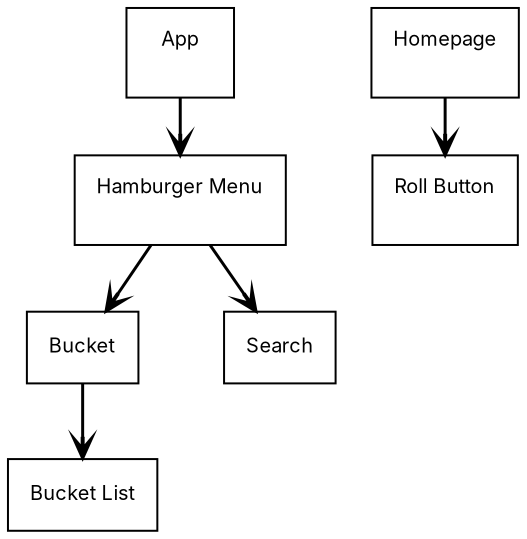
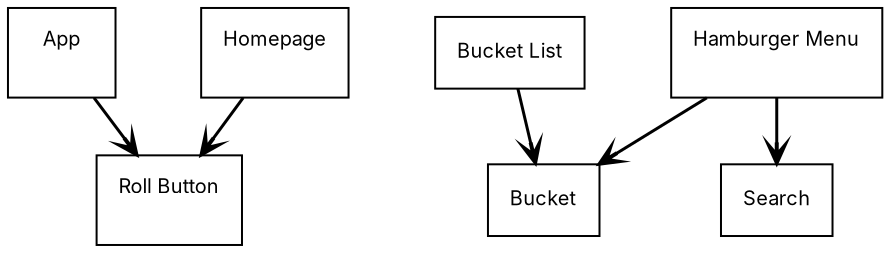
edge "App" -> "Hamburger Menu": now "App" -> "Roll Button"
edge "Bucket" -> "Bucket List": reversed
